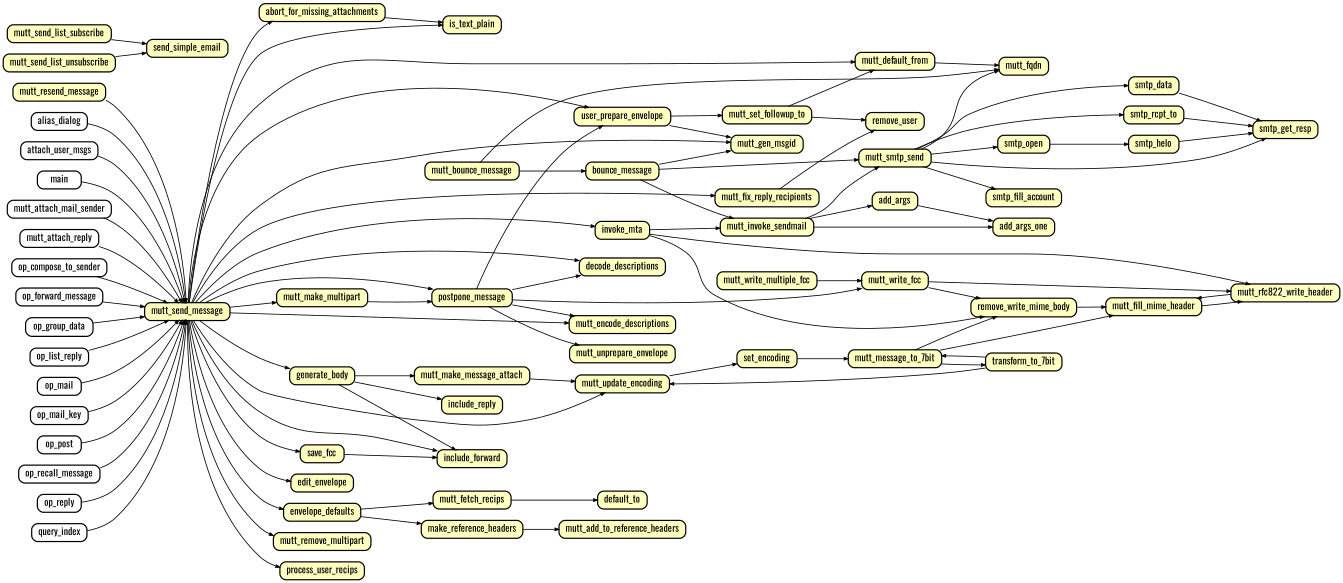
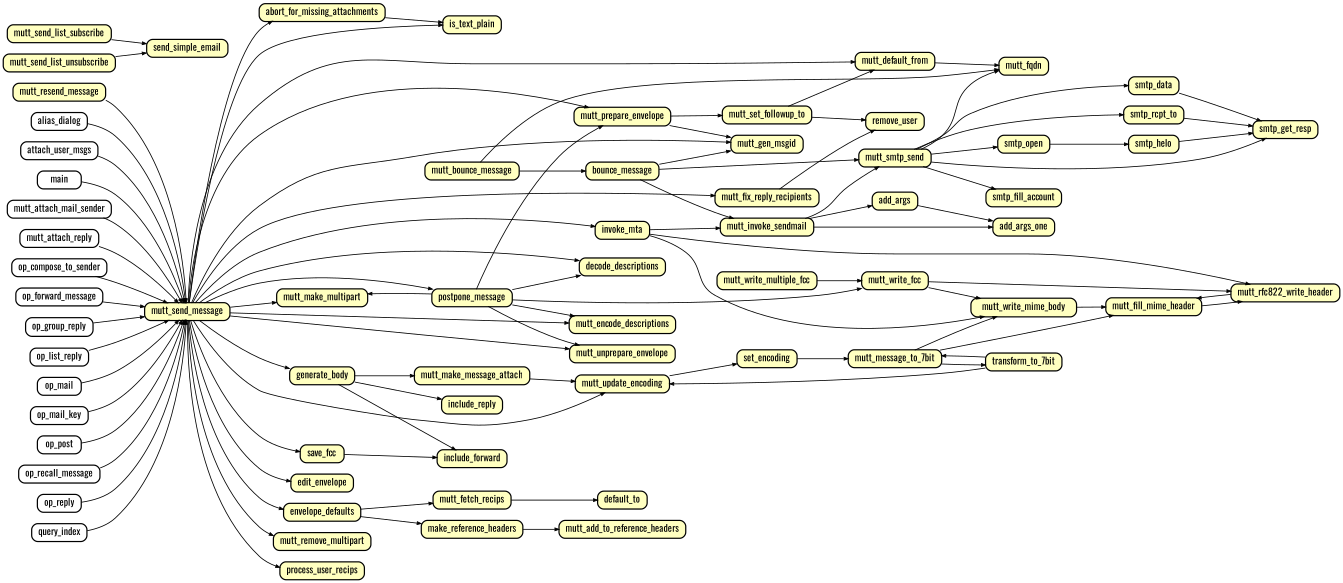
node "user_prepare_envelope": label "user_prepare_envelope" -> "mutt_prepare_envelope"
edge "mutt_make_multipart" -> "postpone_message": reversed
node "remove_write_mime_body": label "remove_write_mime_body" -> "mutt_write_mime_body"
node "op_group_data": label "op_group_data" -> "op_group_reply"
edge "mutt_send_message" -> "include_forward": now "mutt_send_message" -> "mutt_unprepare_envelope"
